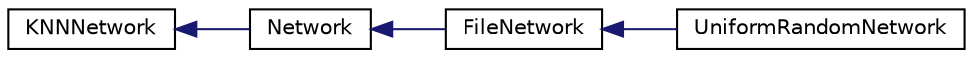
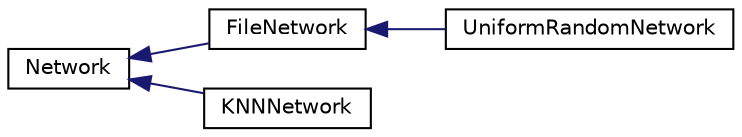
edge "Network" -> "KNNNetwork": reversed
